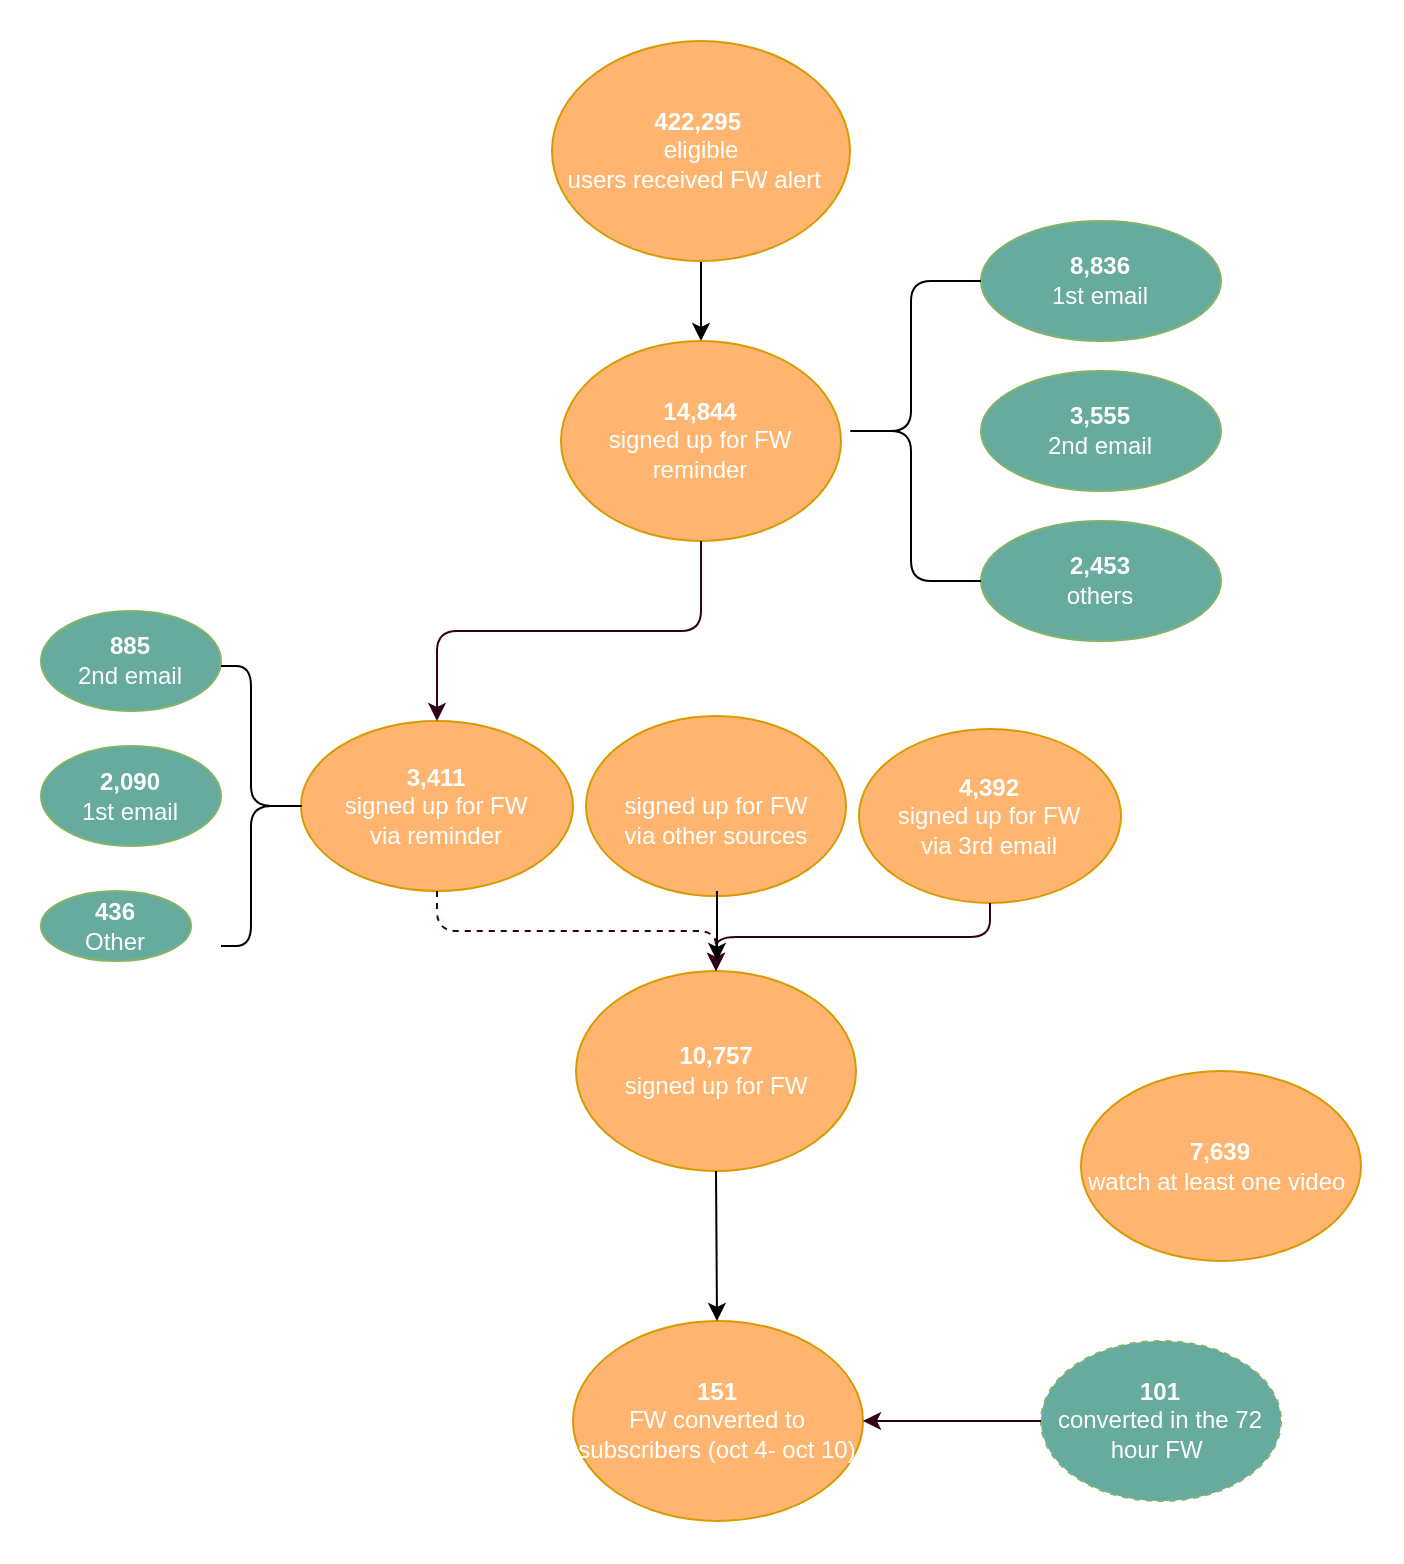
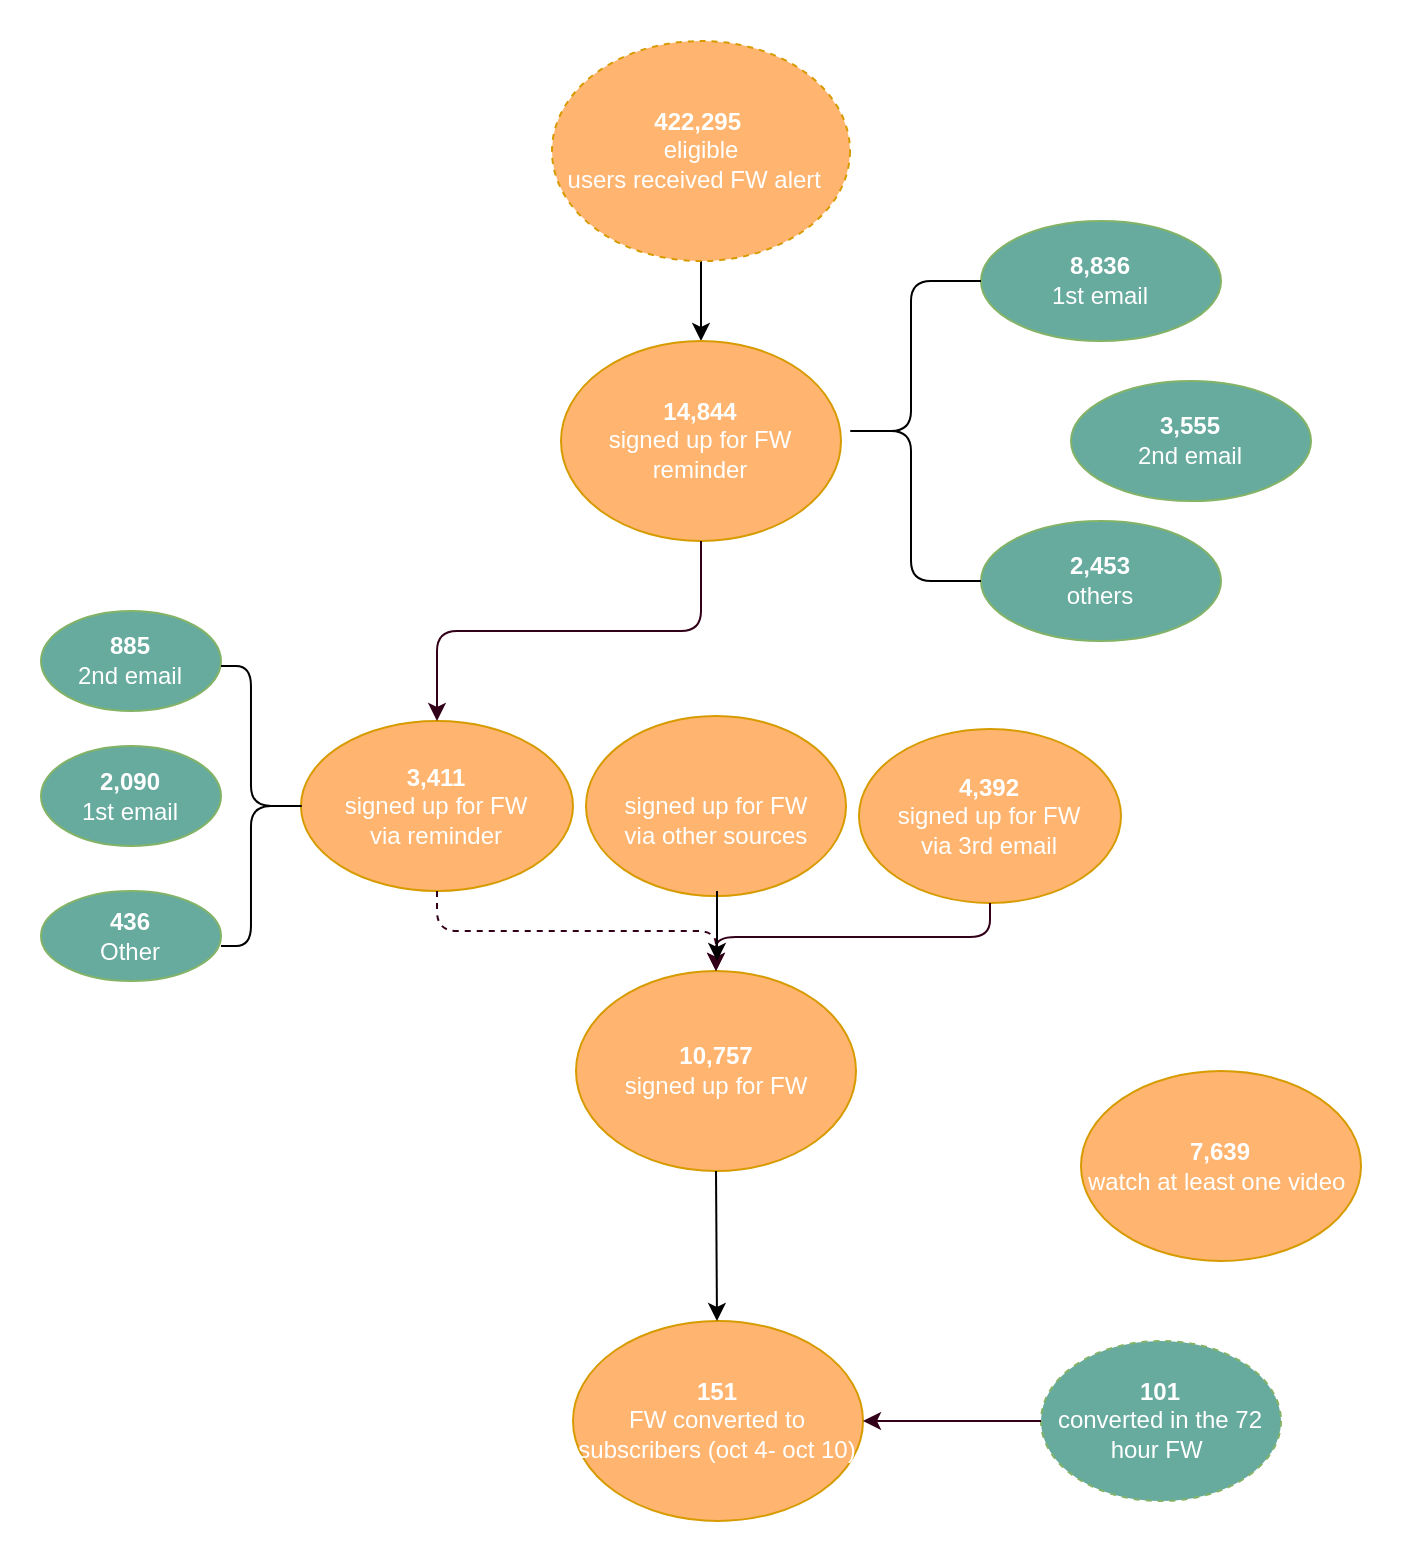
node "422,295 eligible users received FW alert": style solid -> dashed
node "3,555 2nd email": moved (1101, 431) -> (1191, 441)
node "436 Other": size 150x70 -> 180x90
